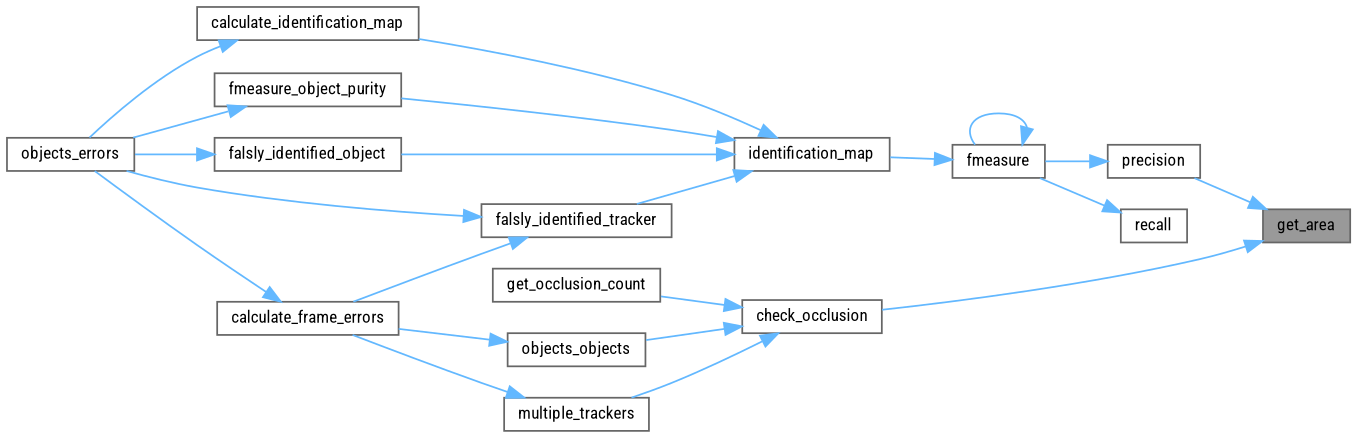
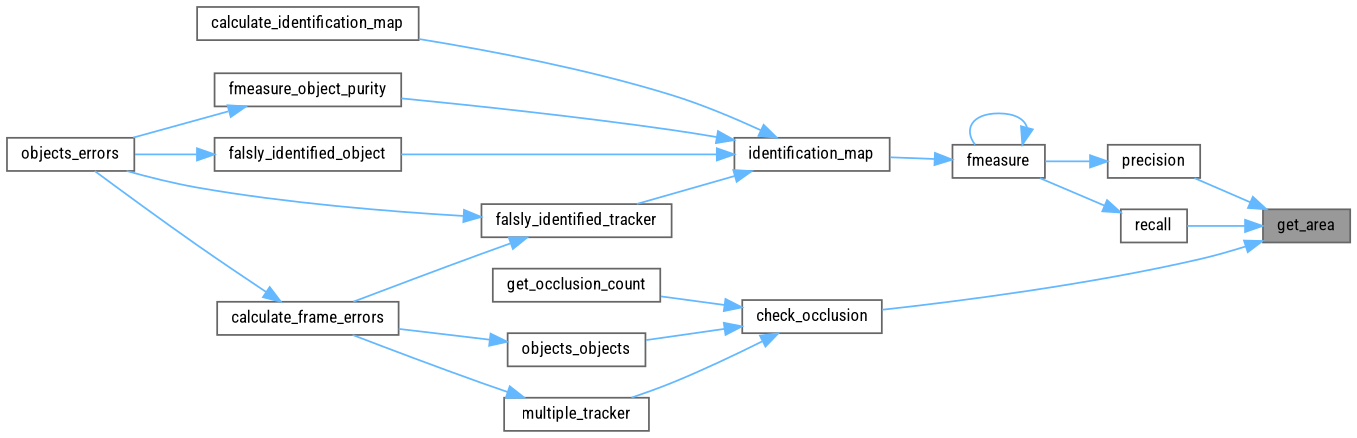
edge "objects_errors" -> "calculate_identification_map": removed
edge "recall" -> "get_area": added
node "multiple_trackers": label "multiple_trackers" -> "multiple_tracker"
